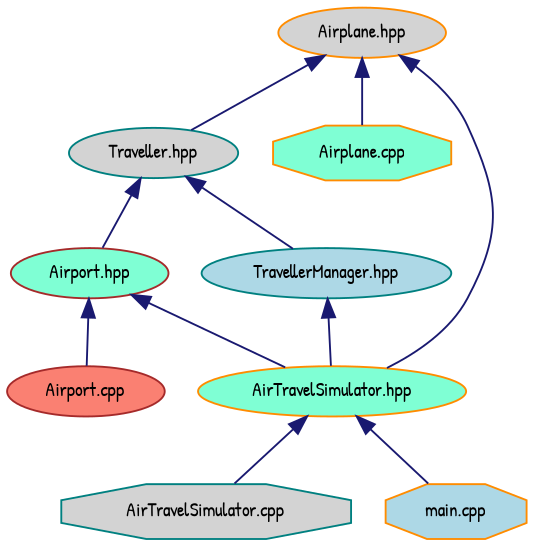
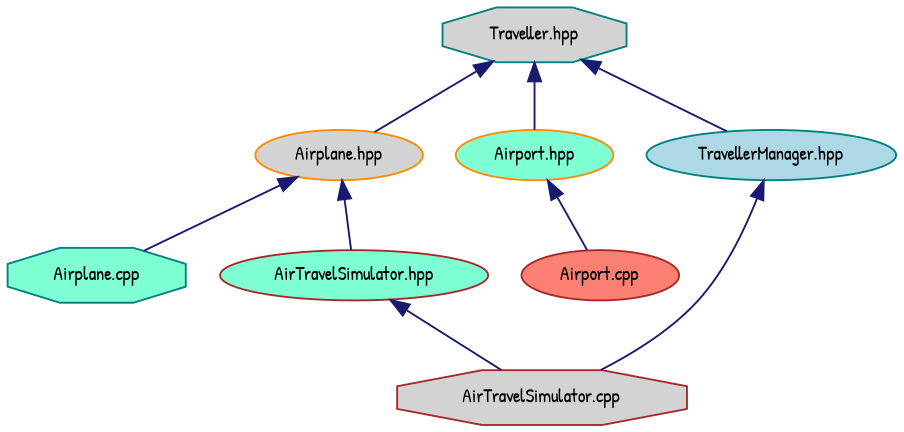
edge "Traveller.hpp" -> "Airplane.hpp": reversed
node "Traveller.hpp": shape ellipse -> octagon
node "Airplane.cpp": color darkorange -> teal
node "Airport.hpp": color brown -> darkorange
edge "AirTravelSimulator.hpp" -> "Airport.hpp": removed
edge "AirTravelSimulator.hpp" -> "TravellerManager.hpp": now "AirTravelSimulator.cpp" -> "TravellerManager.hpp"
node "AirTravelSimulator.hpp": color darkorange -> brown
node "AirTravelSimulator.cpp": color teal -> brown
node "main.cpp": removed
